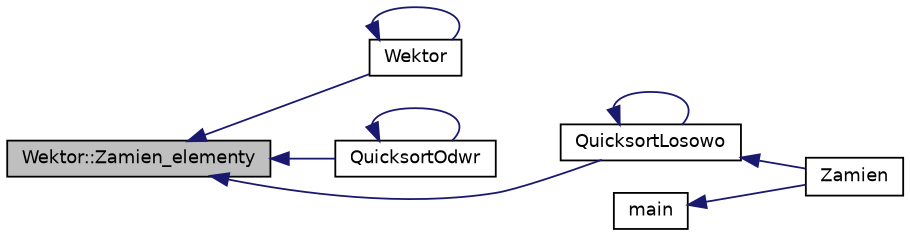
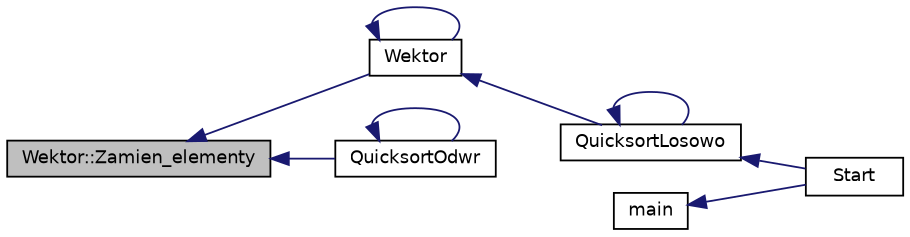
node "Zamien": label "Zamien" -> "Start"
edge "QuicksortLosowo" -> "Wektor::Zamien_elementy": now "QuicksortLosowo" -> "Wektor"
